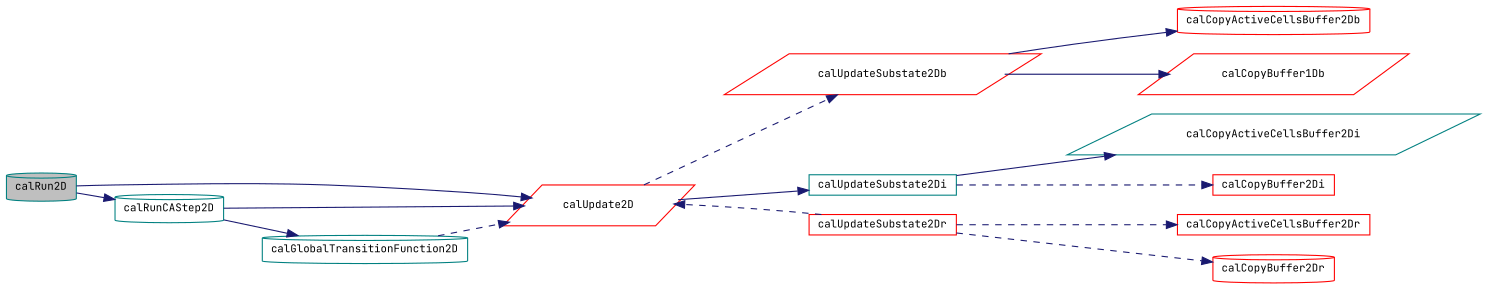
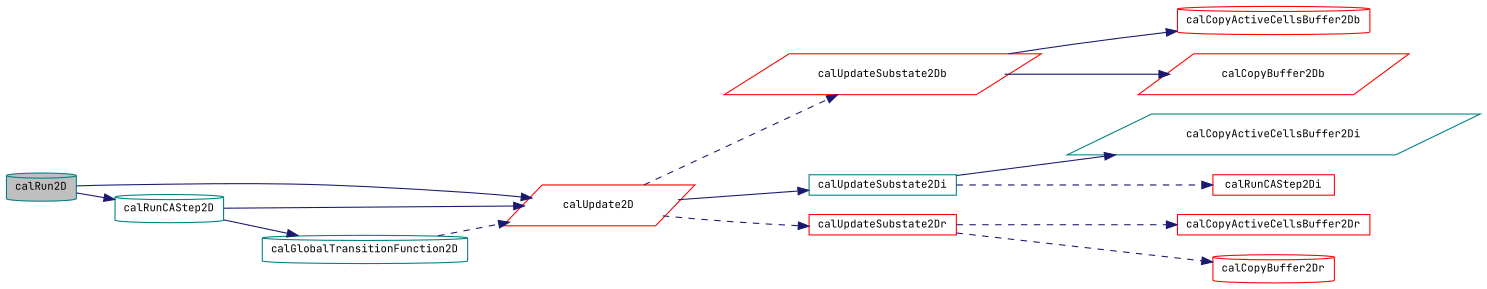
node "calCopyBuffer1Db": label "calCopyBuffer1Db" -> "calCopyBuffer2Db"
node "calCopyBuffer2Di": label "calCopyBuffer2Di" -> "calRunCAStep2Di"
edge "calUpdateSubstate2Dr" -> "calUpdate2D": reversed
